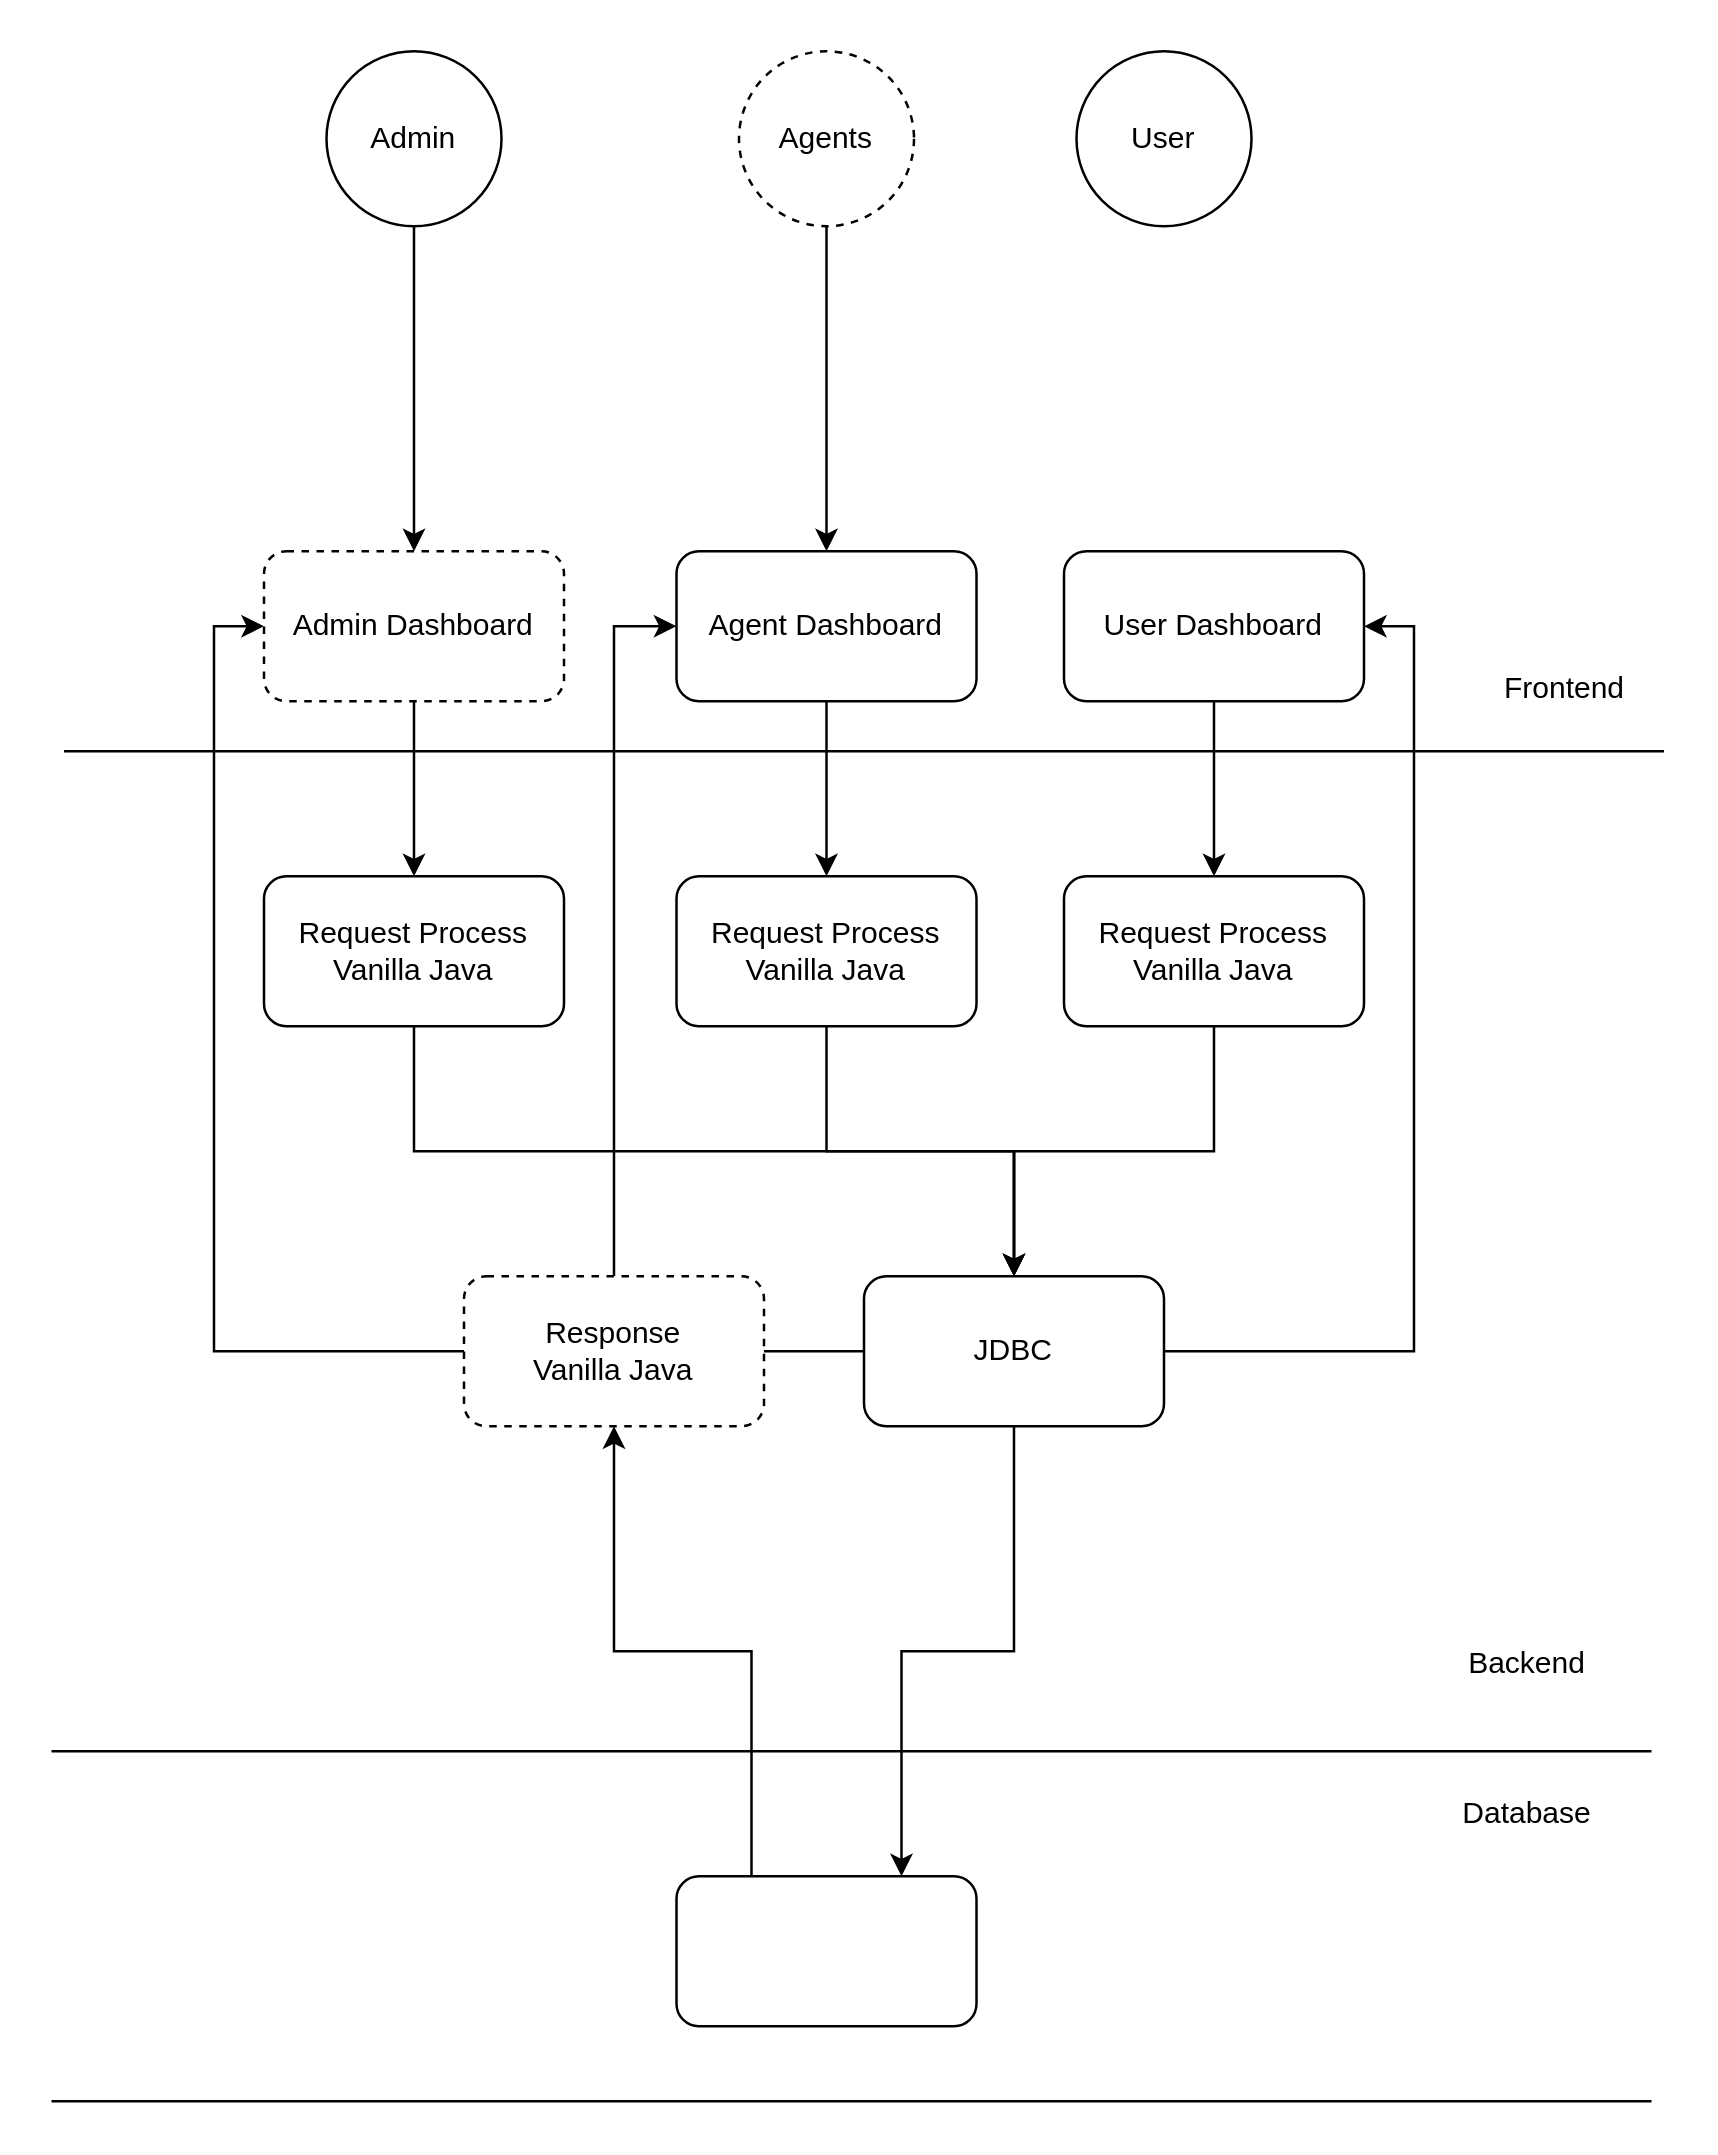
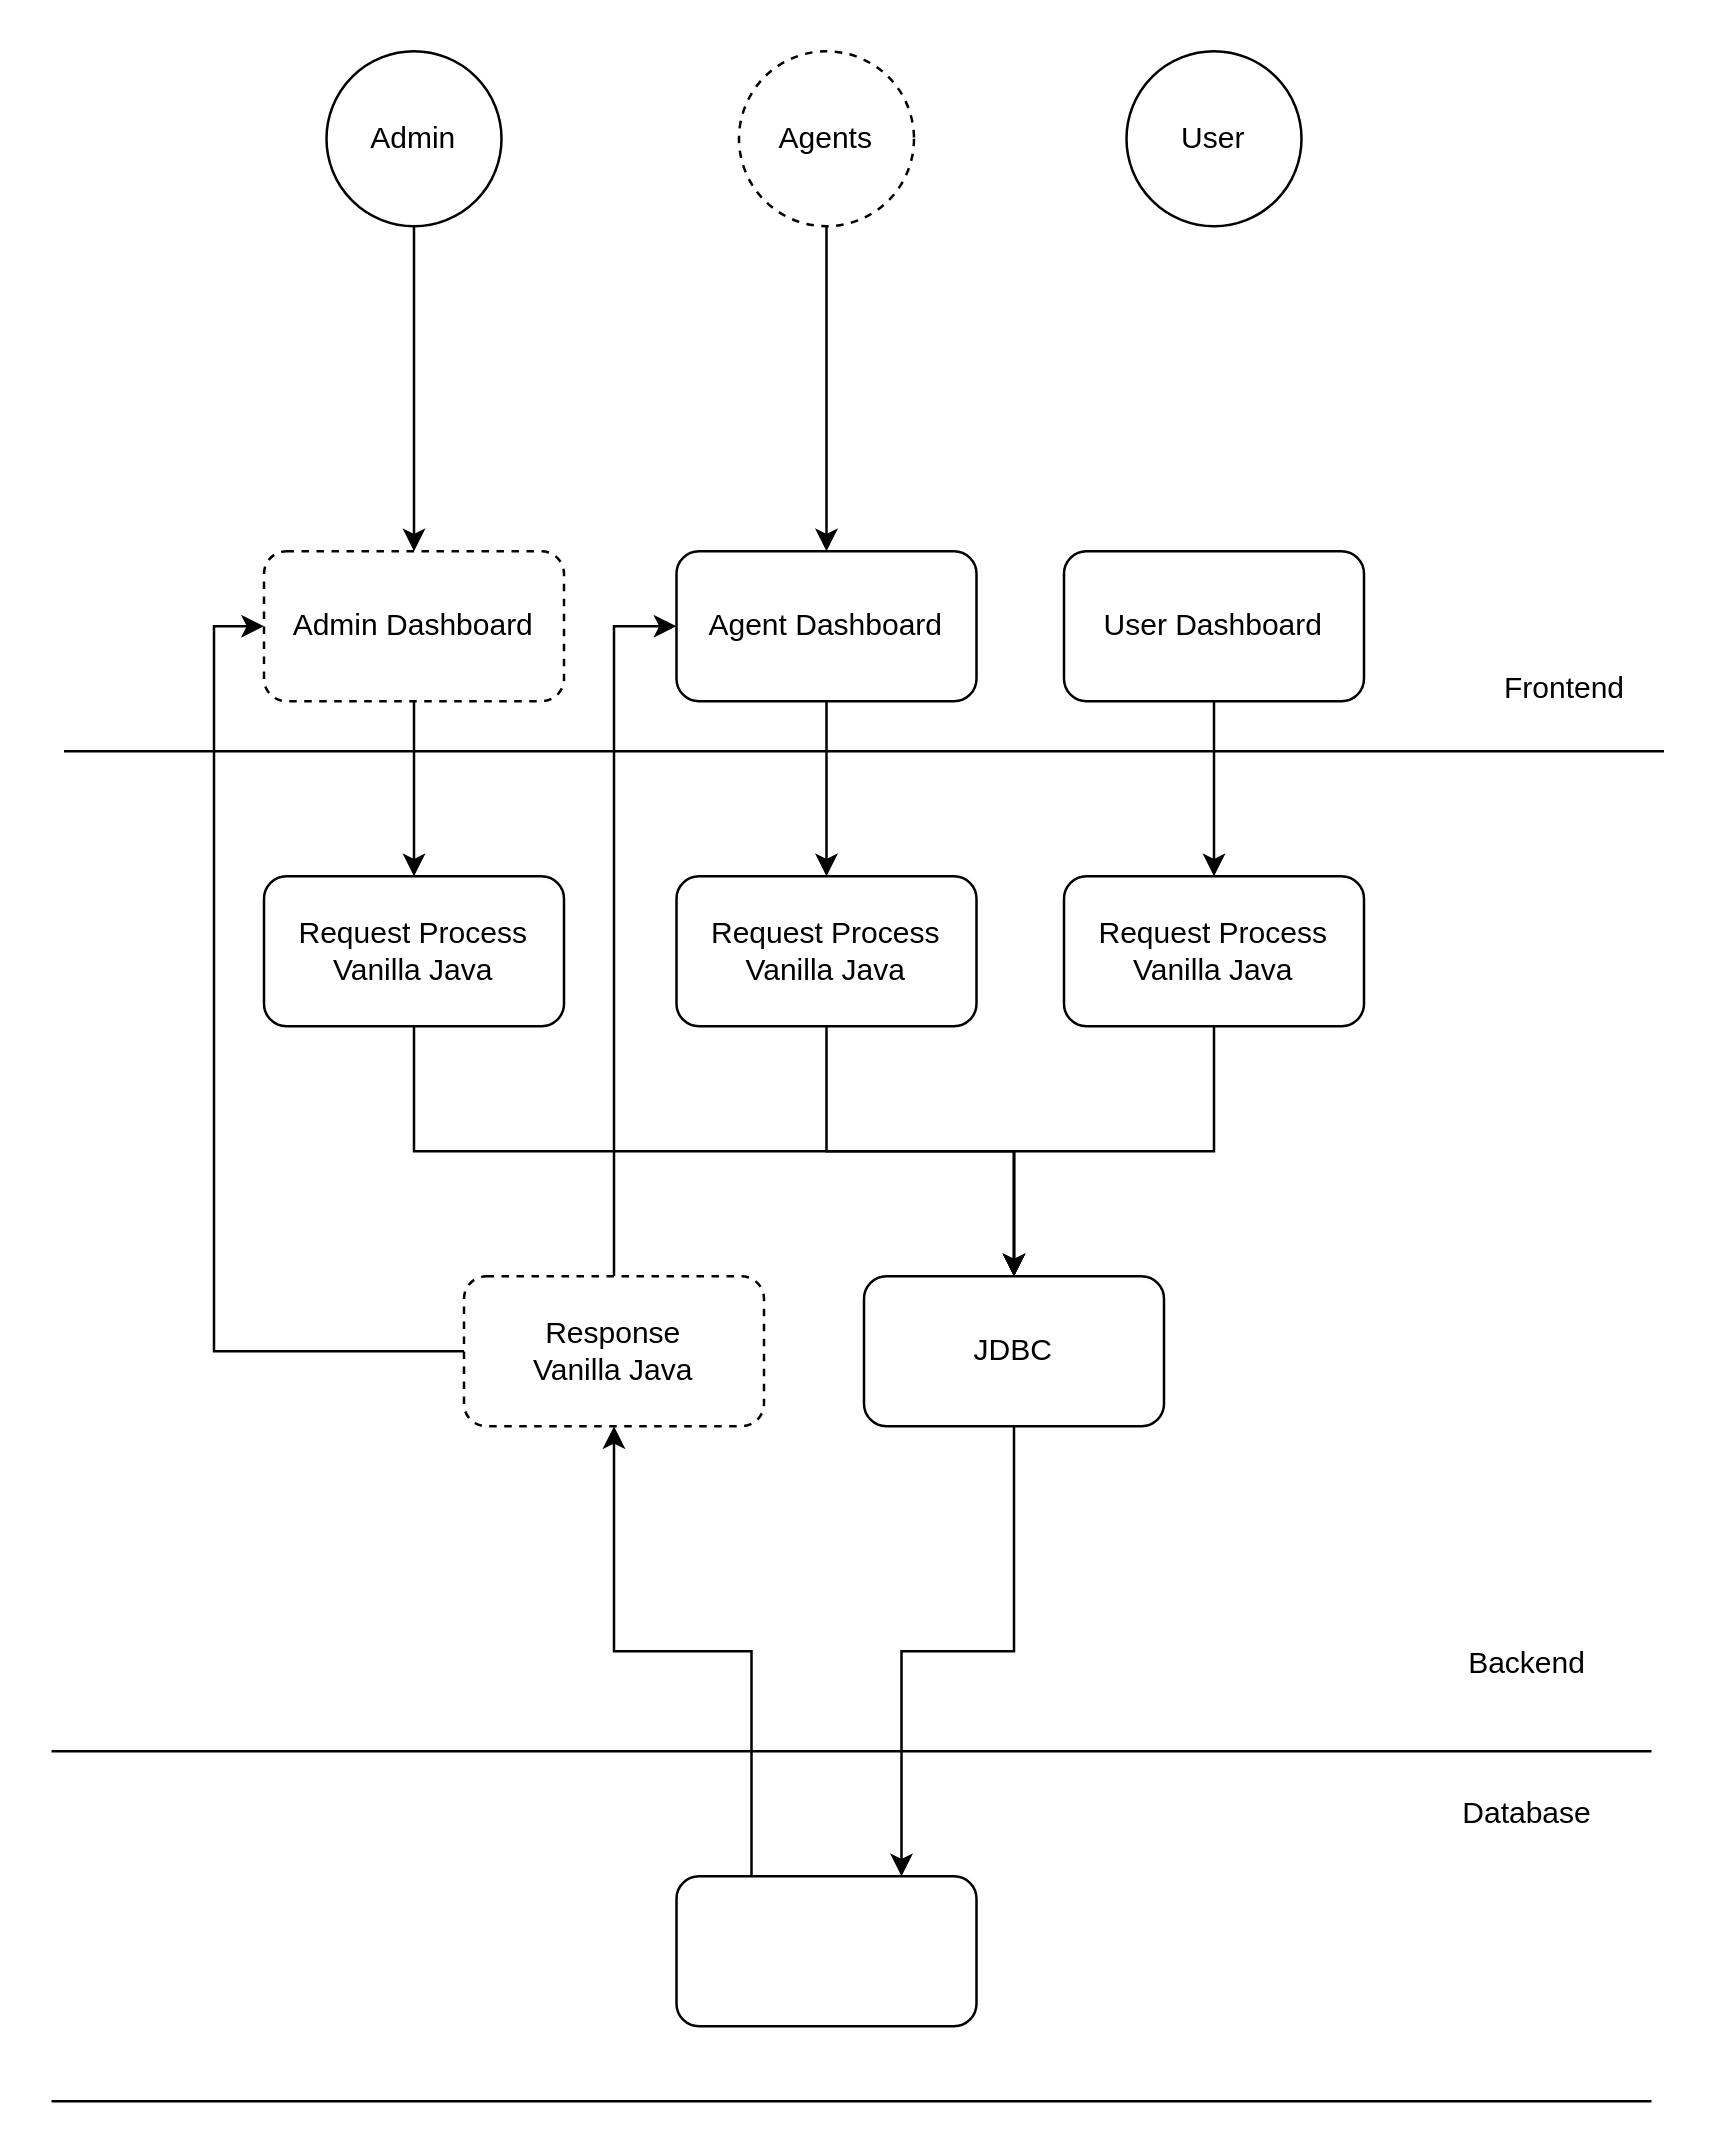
node "User": moved (1164, 139) -> (1214, 139)
edge "Response Vanilla Java" -> "User Dashboard": removed
